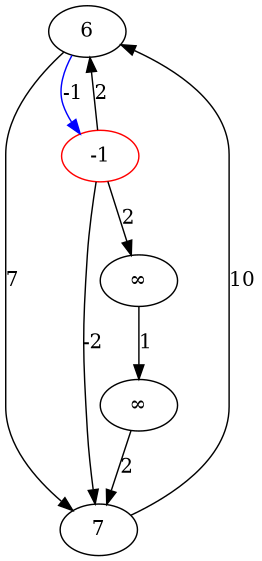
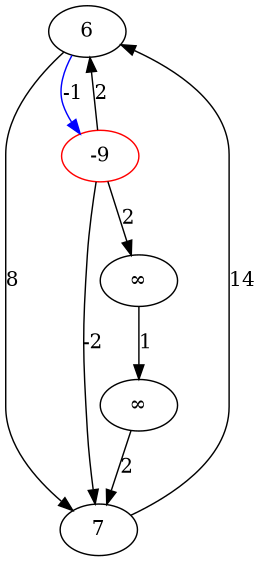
node "-1": label "-1" -> "-9"
edge "6" -> "7": label "7" -> "8"
edge "7" -> "6": label "10" -> "14"
